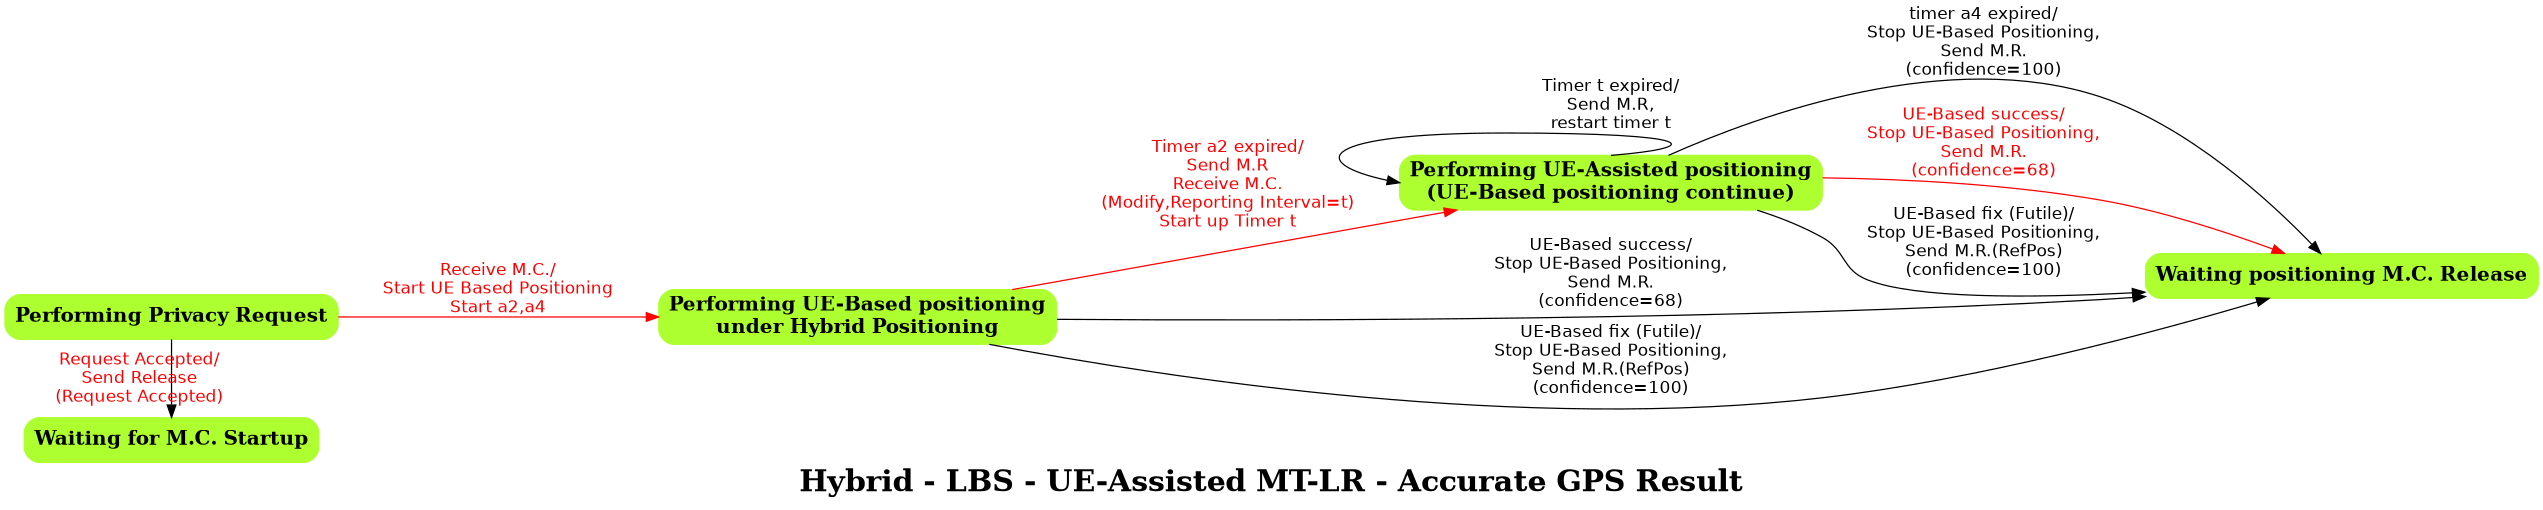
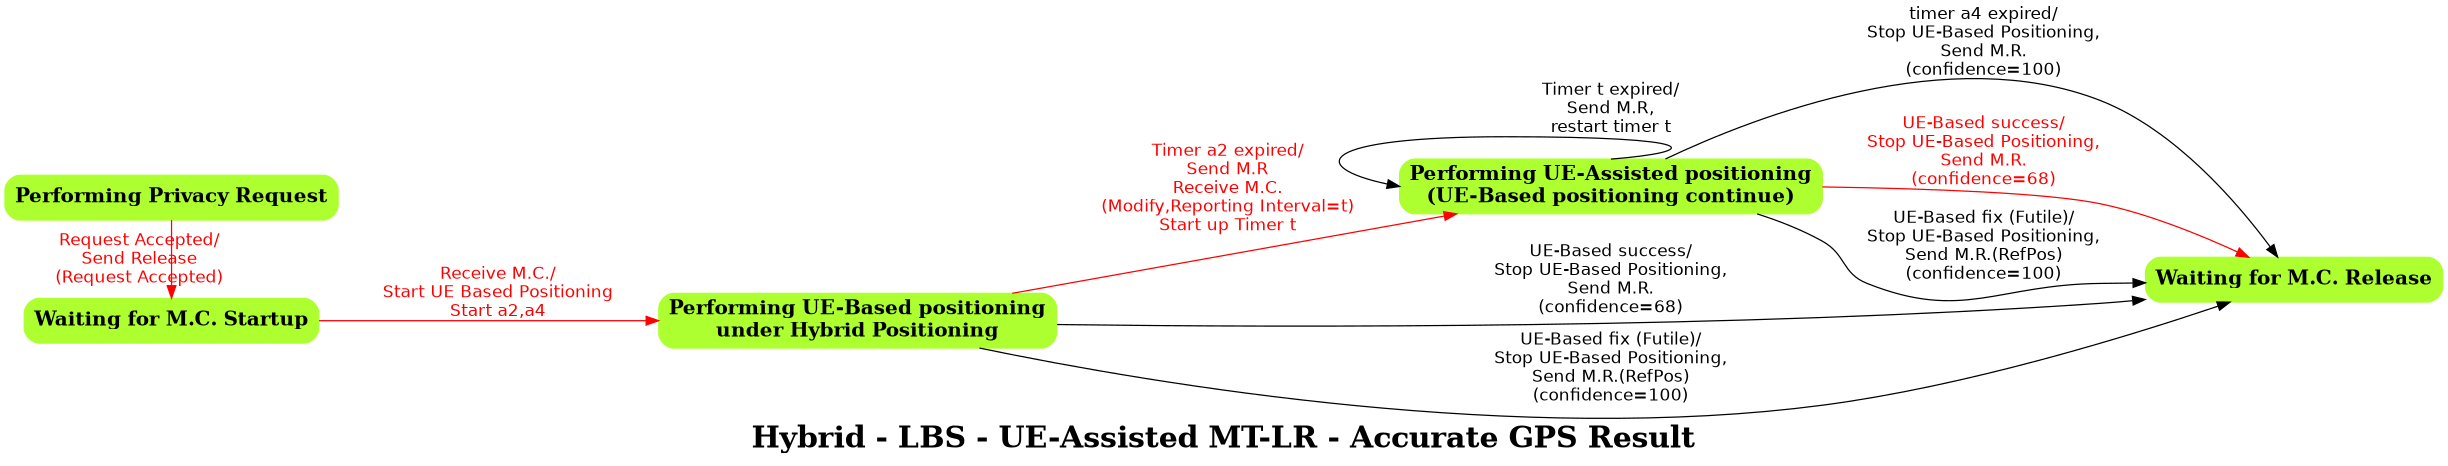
node "Waiting positioning M.C. Release": label "Waiting positioning M.C. Release" -> "Waiting for M.C. Release"
edge "Performing Privacy Request" -> "Performing UE-Based positioning under Hybrid Positioning": now "Waiting for M.C. Startup" -> "Performing UE-Based positioning under Hybrid Positioning"
edge "Performing Privacy Request" -> "Waiting for M.C. Startup": color black -> red
